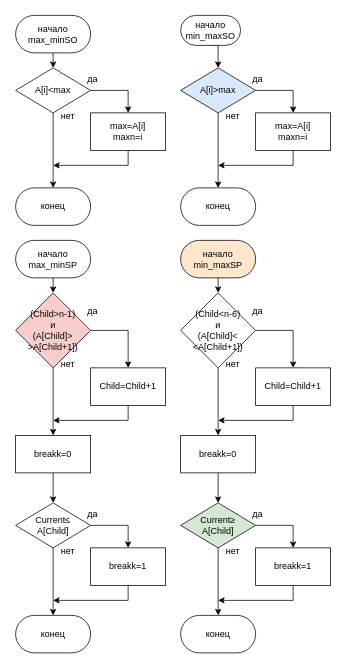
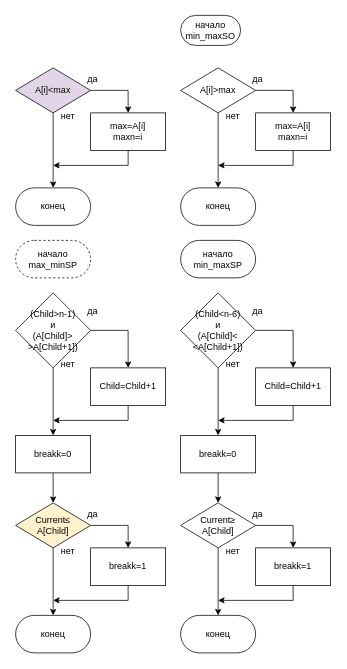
node "начало max_minSO": removed
edge "начало max_minSO" -> "A[i]<max": removed
edge "начало min_maxSO" -> "A[i]>max": removed
node "A[i]<max": fillcolor #ffffff -> #e1d5e7
node "A[i]>max": fillcolor #dae8fc -> #ffffff
node "начало max_minSP": style solid -> dashed
node "начало min_maxSP": fillcolor #ffe6cc -> #ffffff
edge "начало max_minSP" -> "(Child>n-1) и (A[Child]> >A[Child+1])": removed
edge "начало min_maxSP" -> "(Child<n-6) и (A[Child]< <A[Child+1])": removed
node "(Child>n-1) и (A[Child]> >A[Child+1])": fillcolor #f8cecc -> #ffffff
node "Current≤ A[Child]": fillcolor #ffffff -> #fff2cc
node "Current≥ A[Child]": fillcolor #d5e8d4 -> #ffffff
